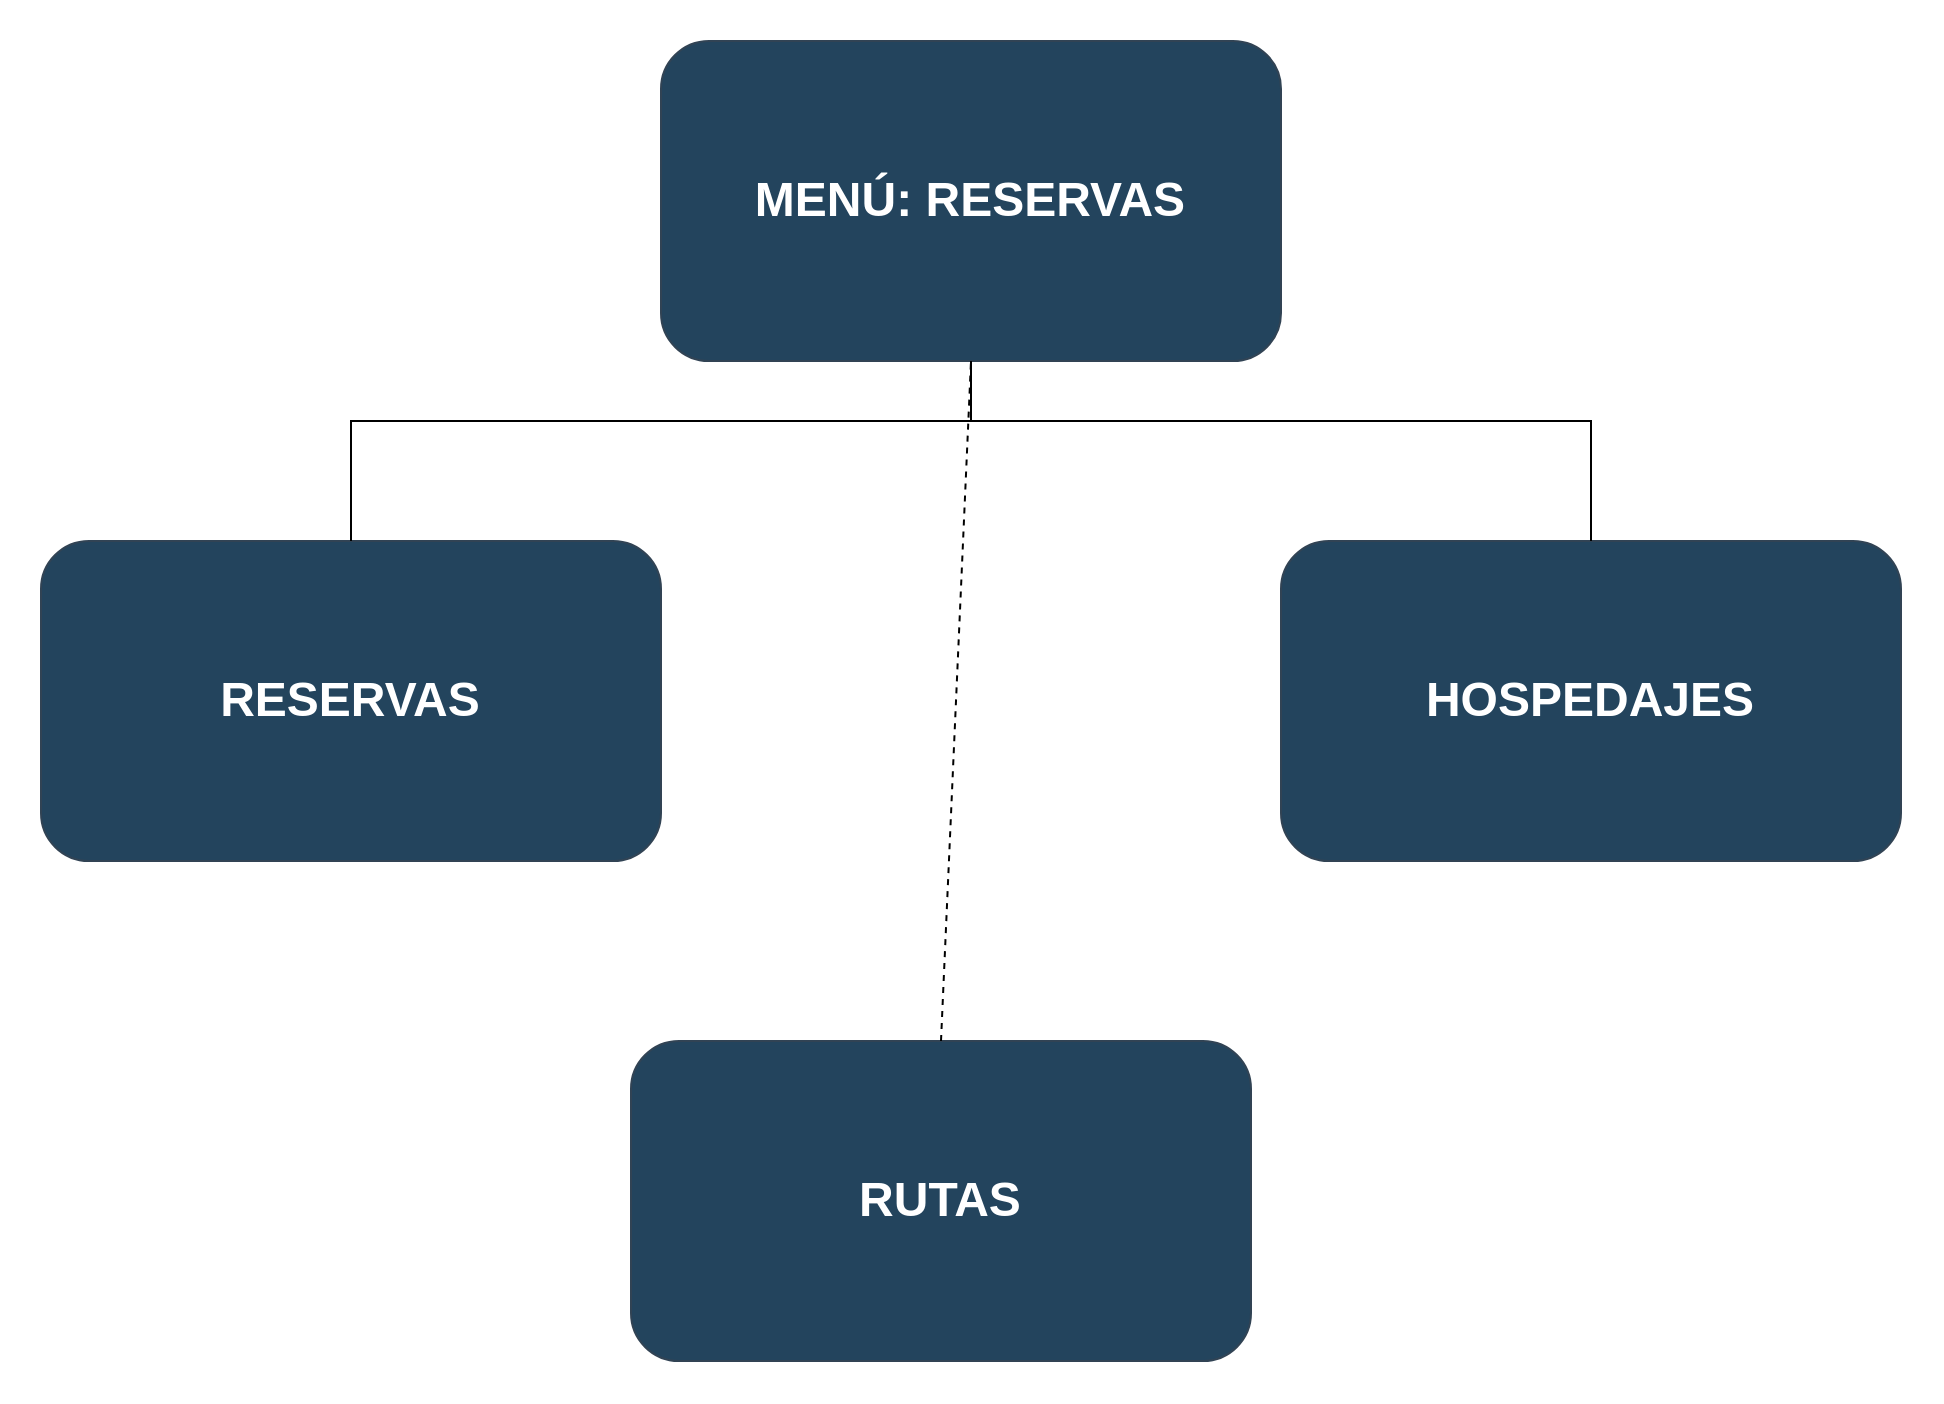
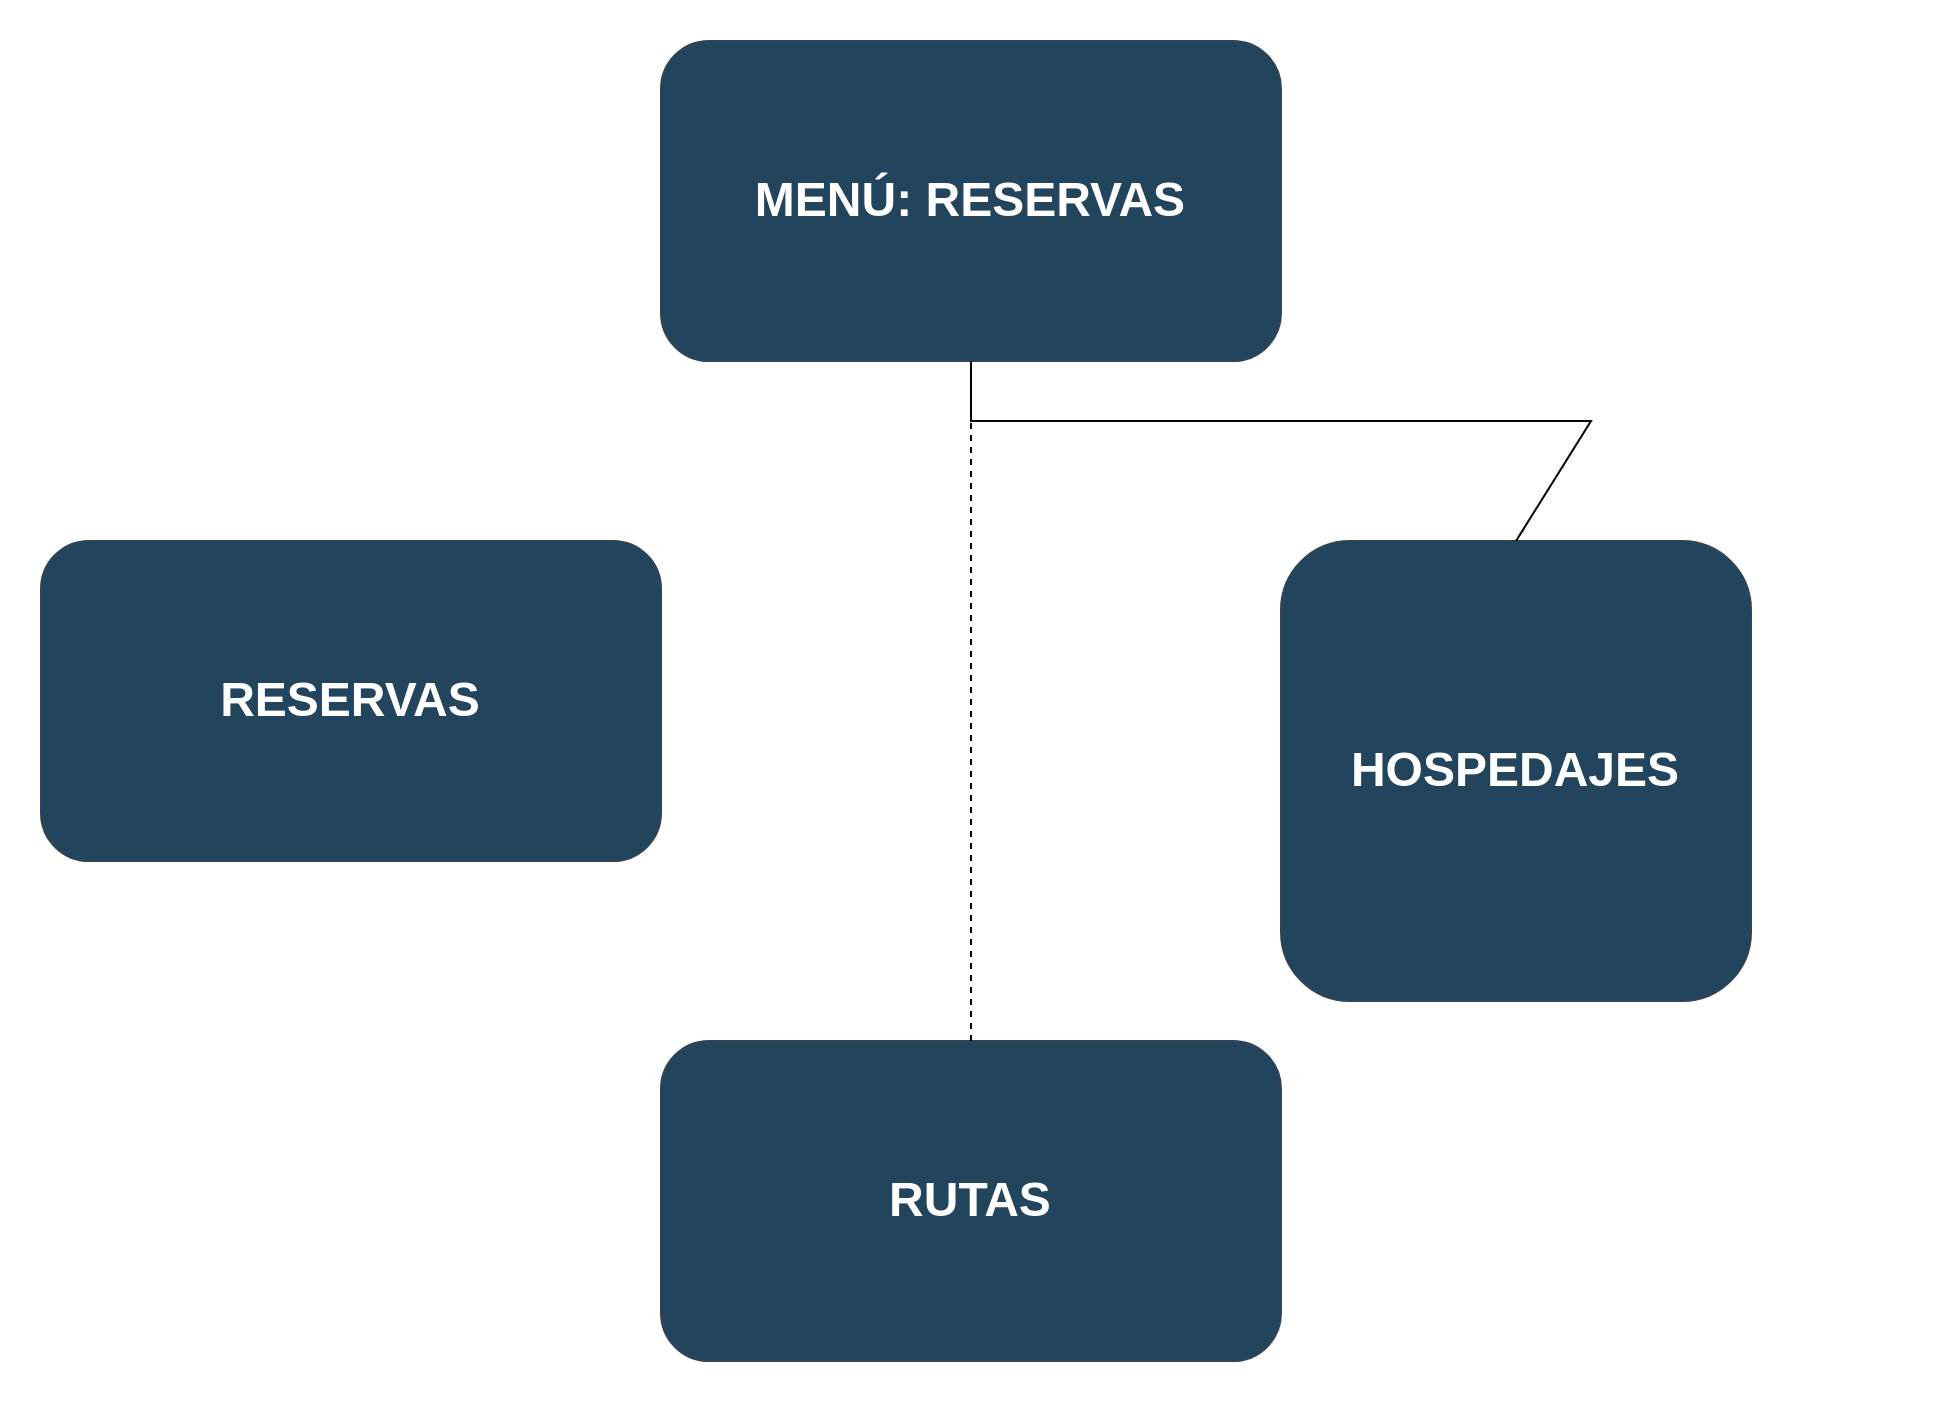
edge "MENÚ: RESERVAS" -- "RESERVAS": removed
node "HOSPEDAJES": size 620x320 -> 470x460
node "RUTAS": moved (941, 1201) -> (971, 1201)
